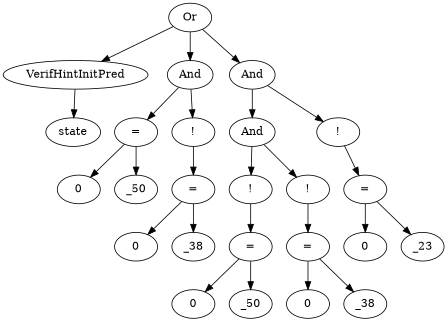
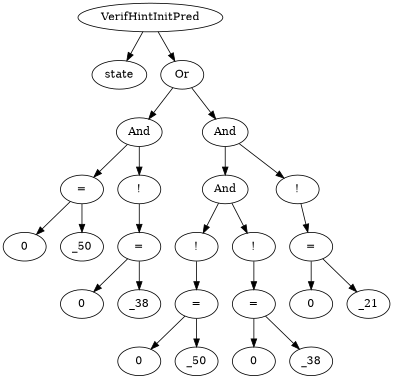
edge "Or" -> "VerifHintInitPred": reversed
node "_23": label "_23" -> "_21"
